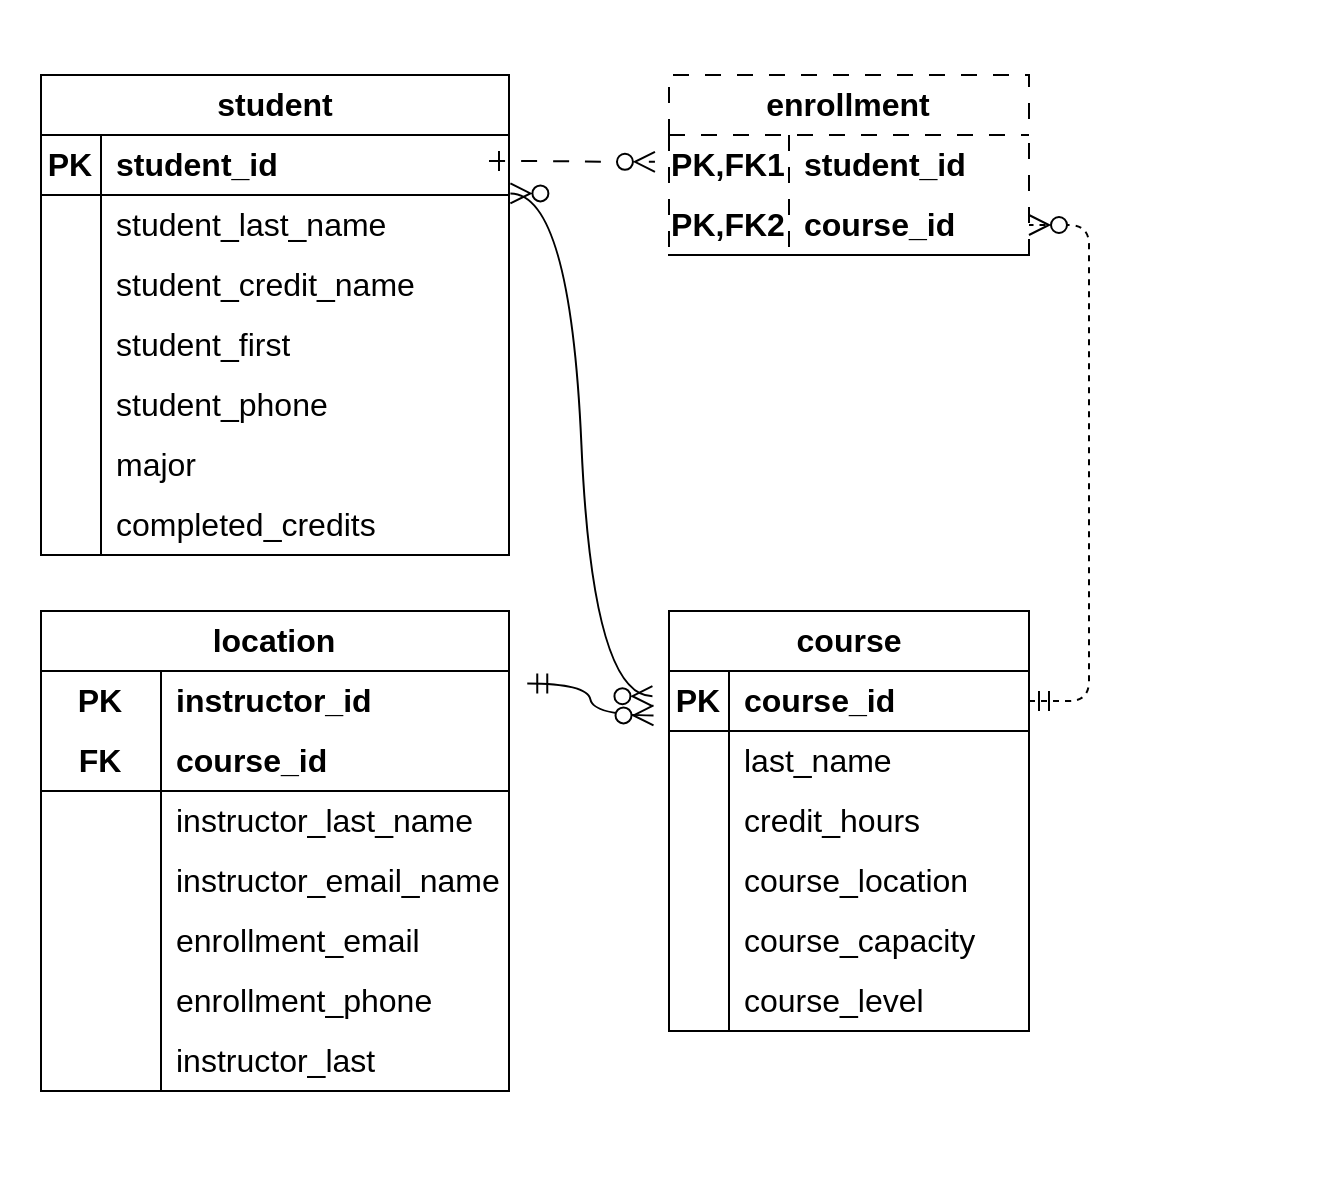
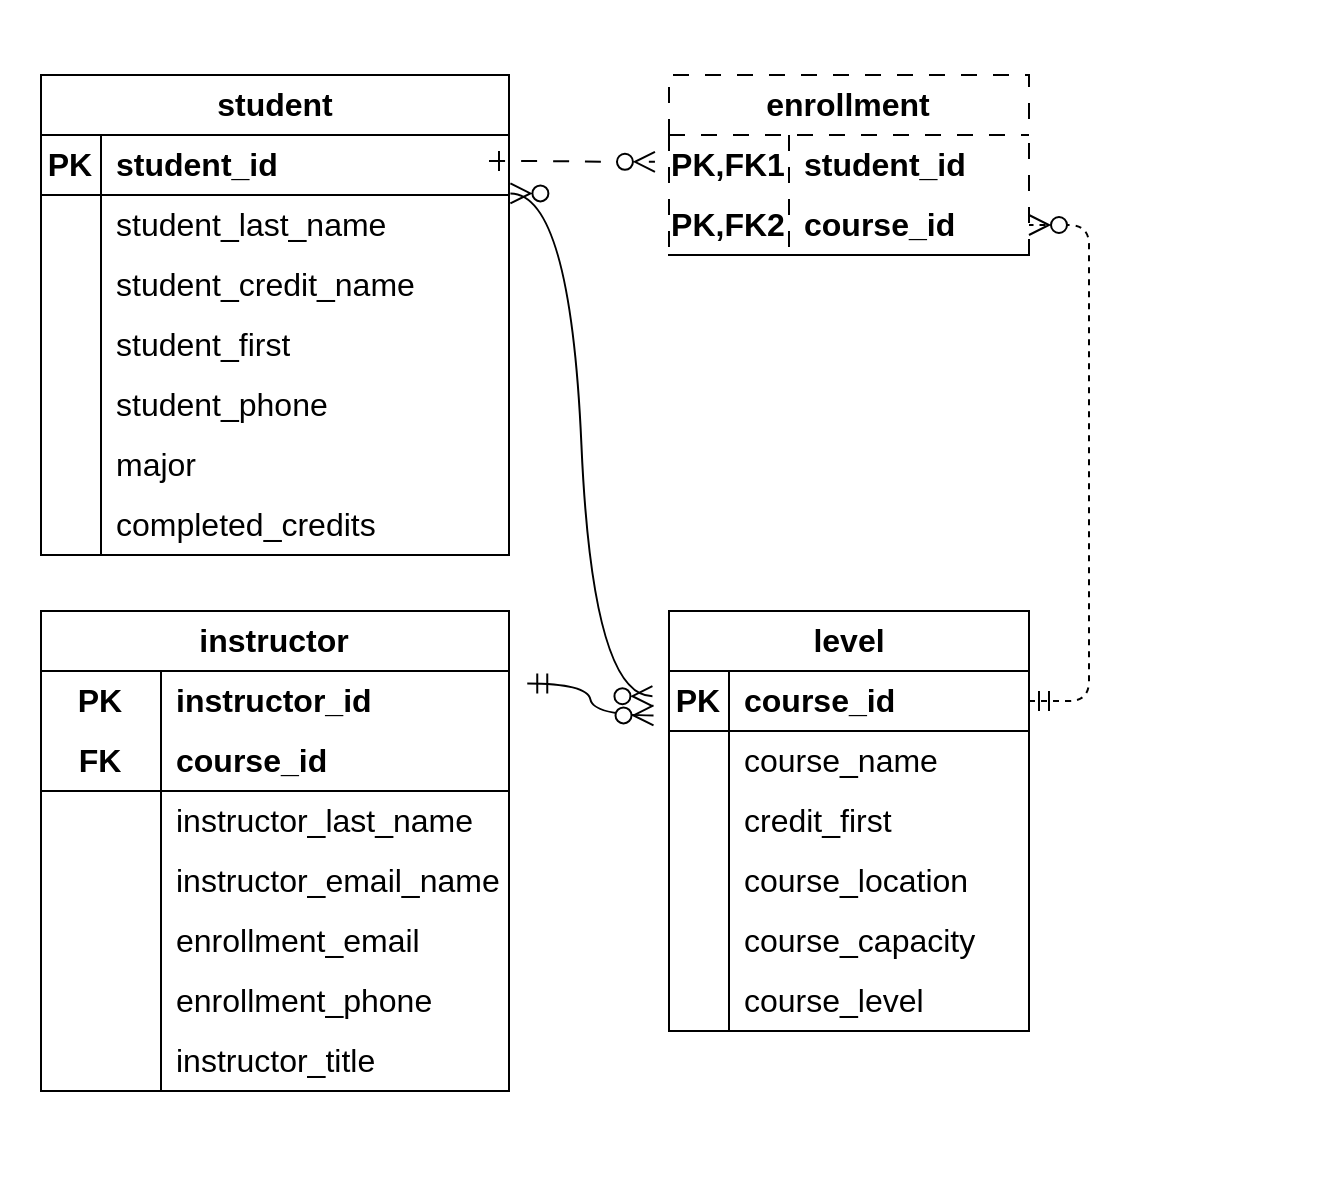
node "location": label "location" -> "instructor"
node "course": label "course" -> "level"
node "last_name": label "last_name" -> "course_name"
node "credit_hours": label "credit_hours" -> "credit_first"
node "instructor_last": label "instructor_last" -> "instructor_title"
